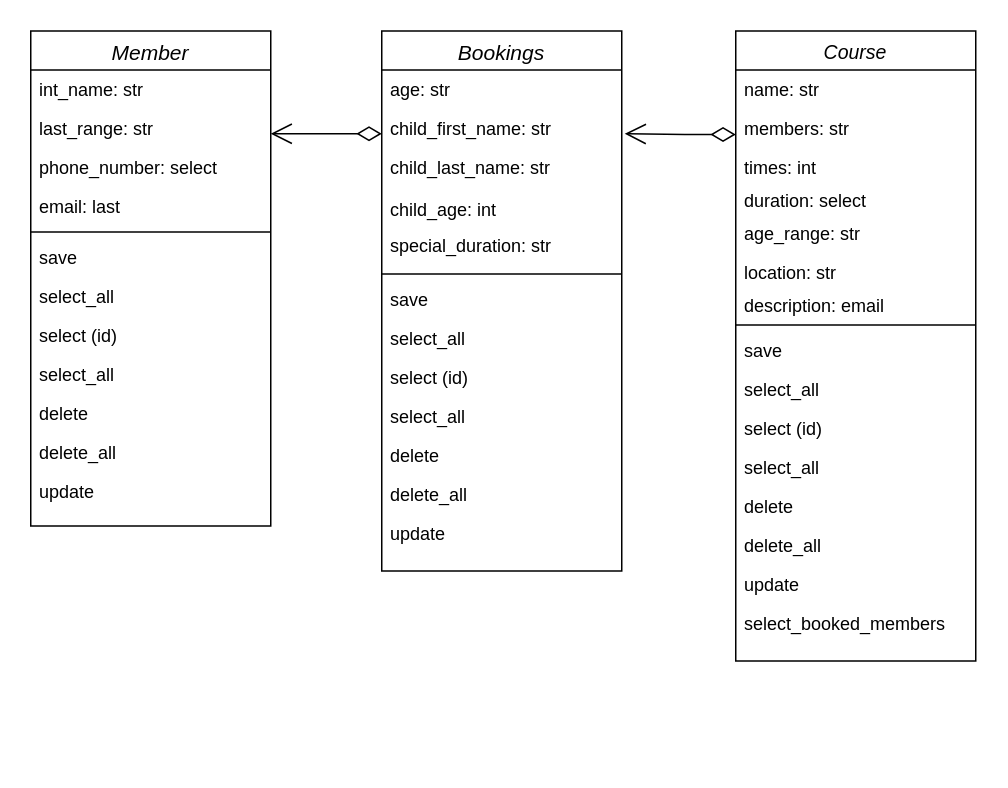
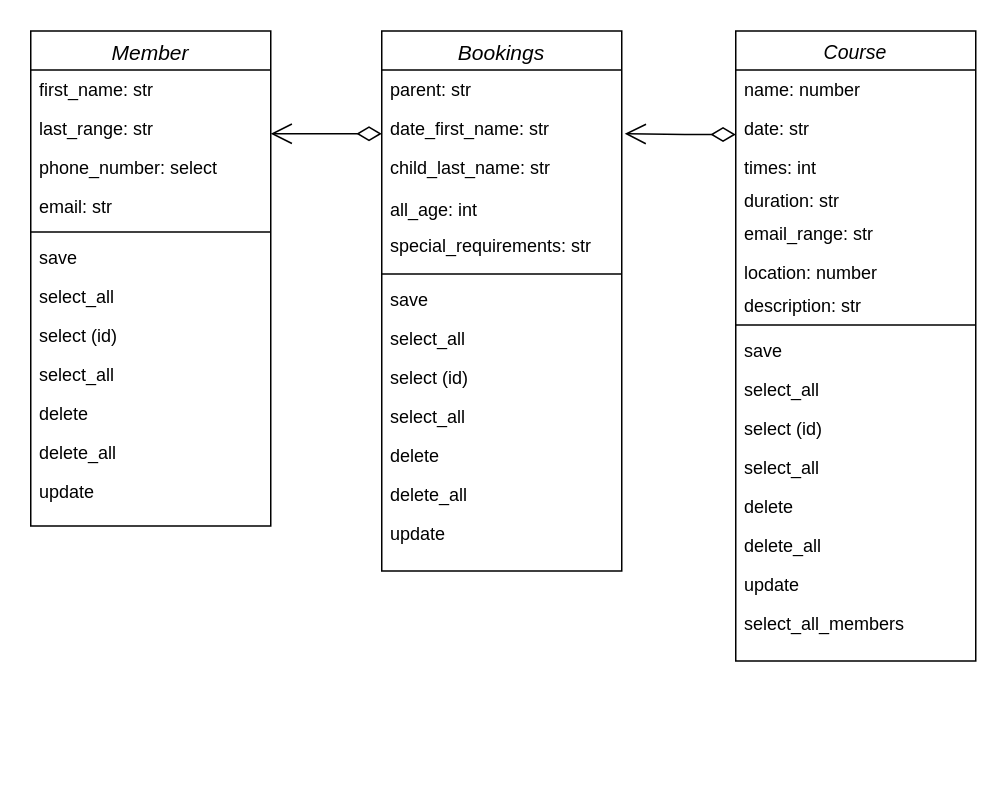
node "int_name: str": label "int_name: str" -> "first_name: str"
node "age: str": label "age: str" -> "parent: str"
node "name: str": label "name: str" -> "name: number"
node "child_first_name: str": label "child_first_name: str" -> "date_first_name: str"
node "members: str": label "members: str" -> "date: str"
node "duration: select": label "duration: select" -> "duration: str"
node "email: last": label "email: last" -> "email: str"
node "child_age: int": label "child_age: int" -> "all_age: int"
node "age_range: str": label "age_range: str" -> "email_range: str"
node "special_duration: str": label "special_duration: str" -> "special_requirements: str"
node "location: str": label "location: str" -> "location: number"
node "description: email": label "description: email" -> "description: str"
node "select_booked_members": label "select_booked_members" -> "select_all_members"
